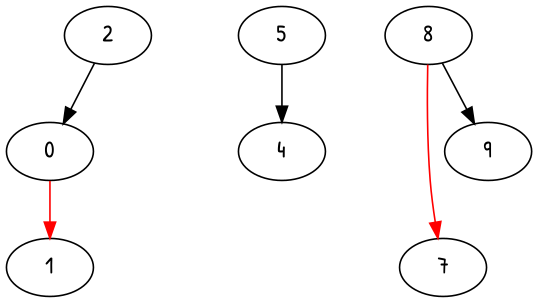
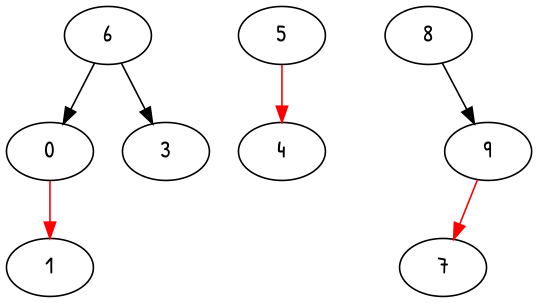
node "2": label "2" -> "6"
edge "5" -> "4": color black -> red
edge "8" -> "7": now "9" -> "7"
node "3": added
